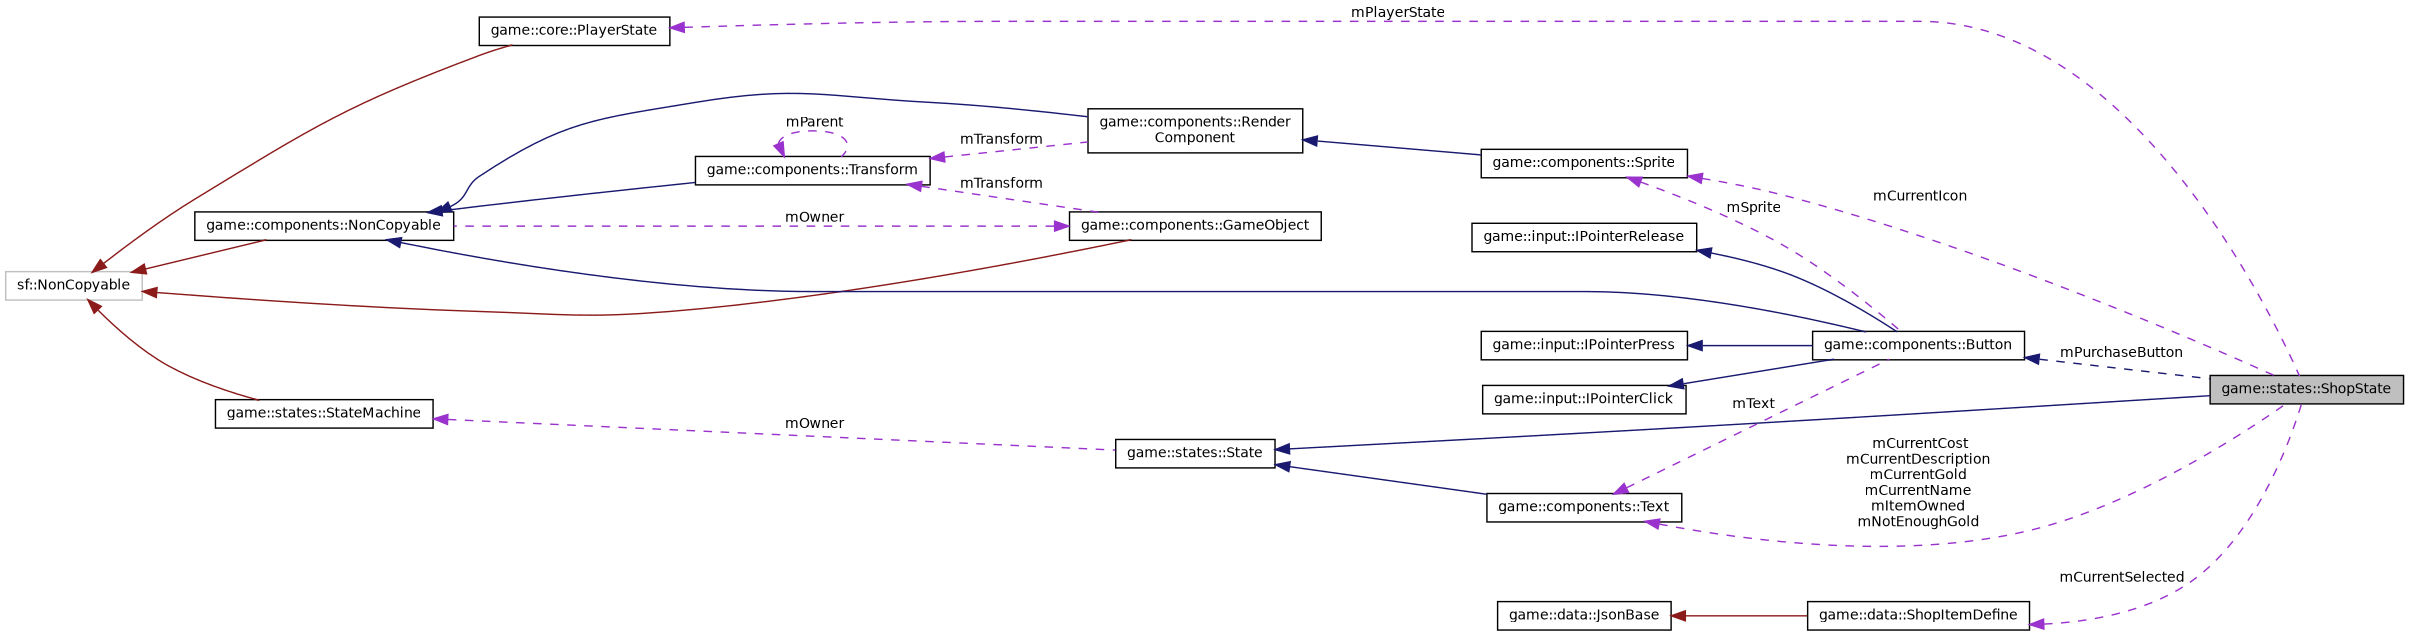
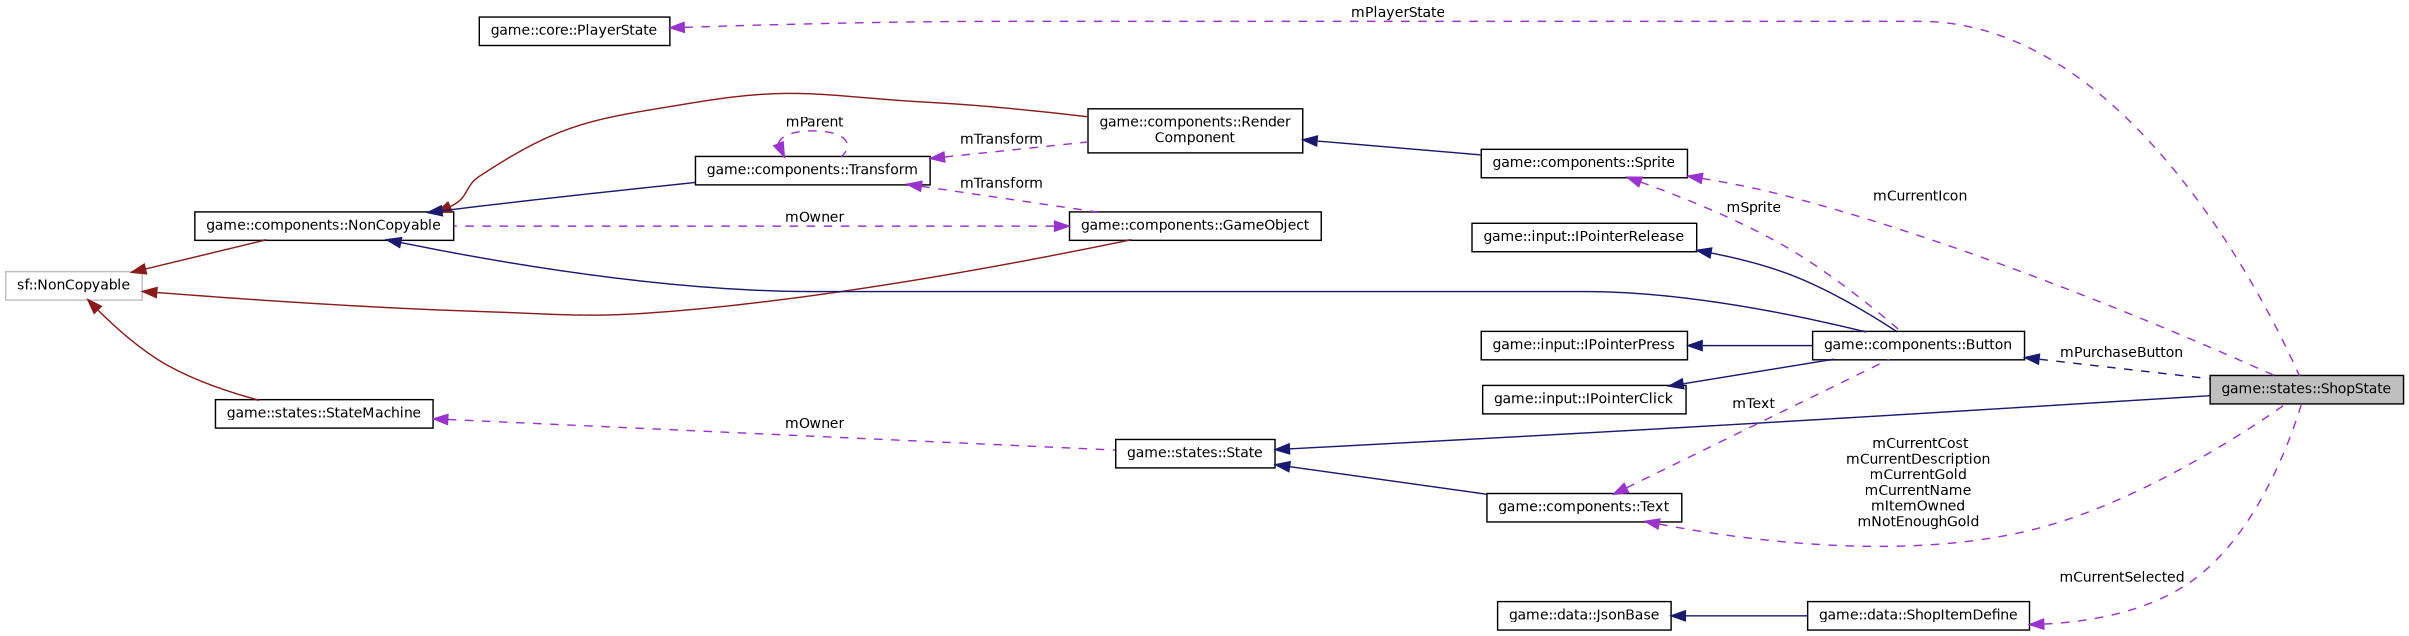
edge "game::components::Render Component" -> "game::components::NonCopyable": color midnightblue -> firebrick4
edge "game::core::PlayerState" -> "sf::NonCopyable": removed
edge "game::data::ShopItemDefine" -> "game::data::JsonBase": color firebrick4 -> midnightblue
